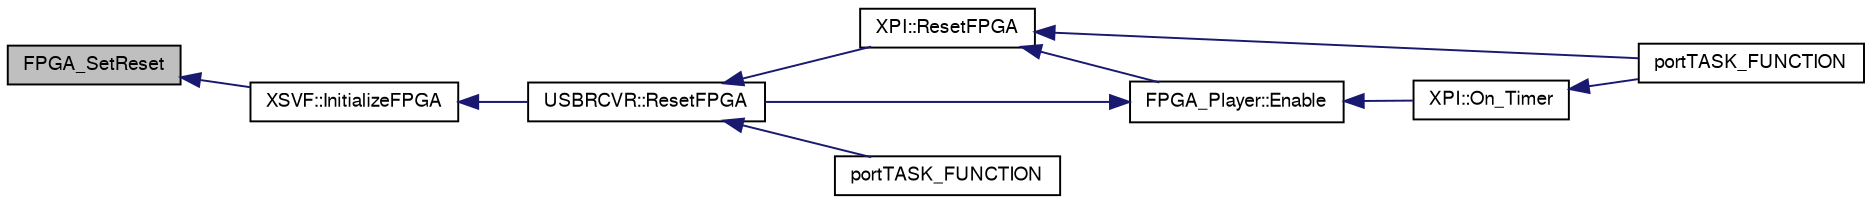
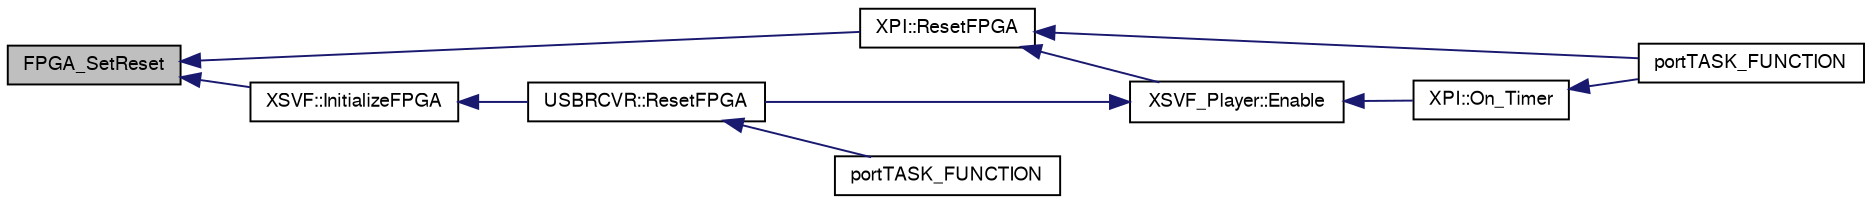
edge "XPI::ResetFPGA" -> "USBRCVR::ResetFPGA": now "XPI::ResetFPGA" -> "FPGA_SetReset"
node "FPGA_Player::Enable": label "FPGA_Player::Enable" -> "XSVF_Player::Enable"
